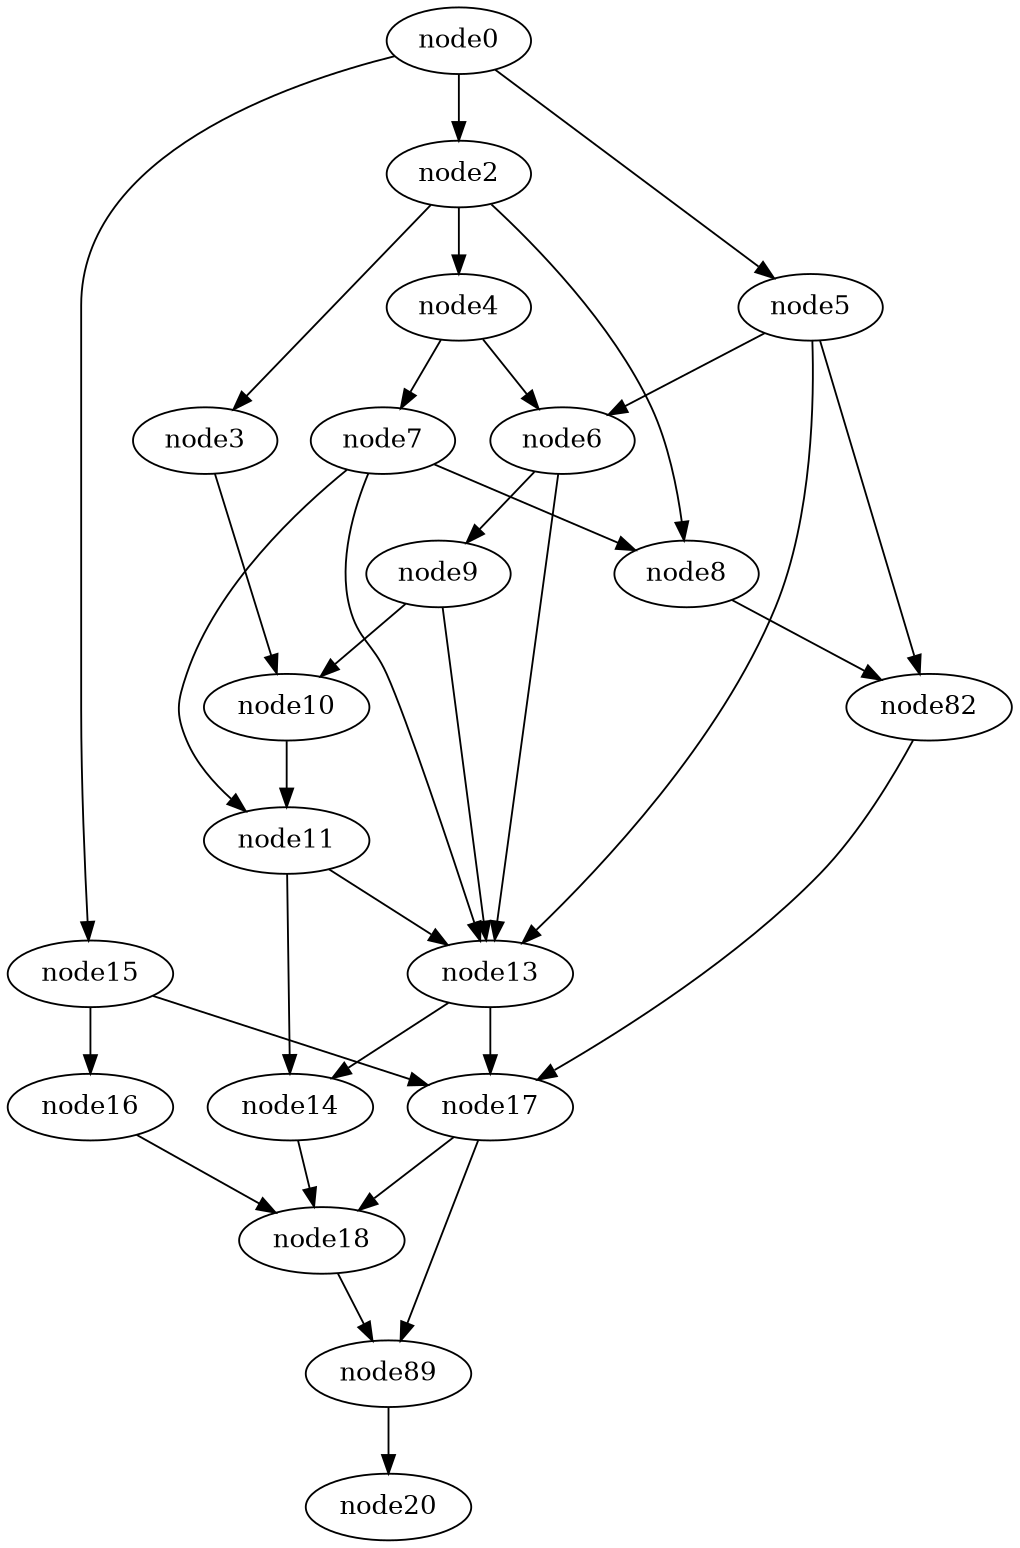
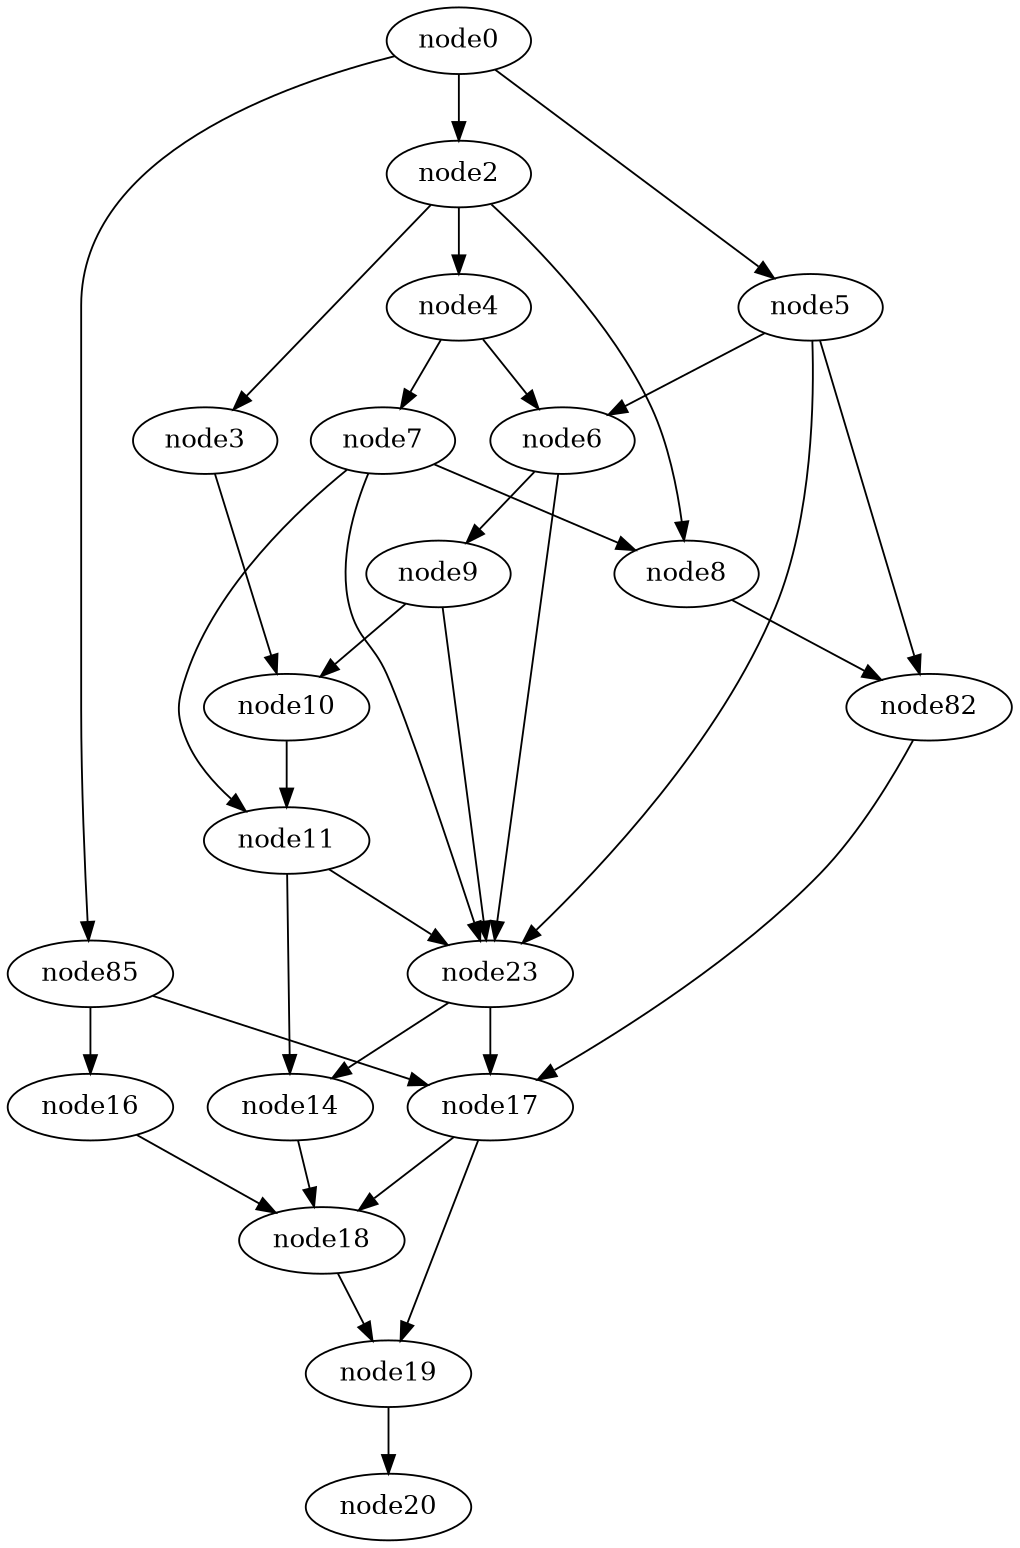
node "node15": label "node15" -> "node85"
node "node13": label "node13" -> "node23"
node "node89": label "node89" -> "node19"
